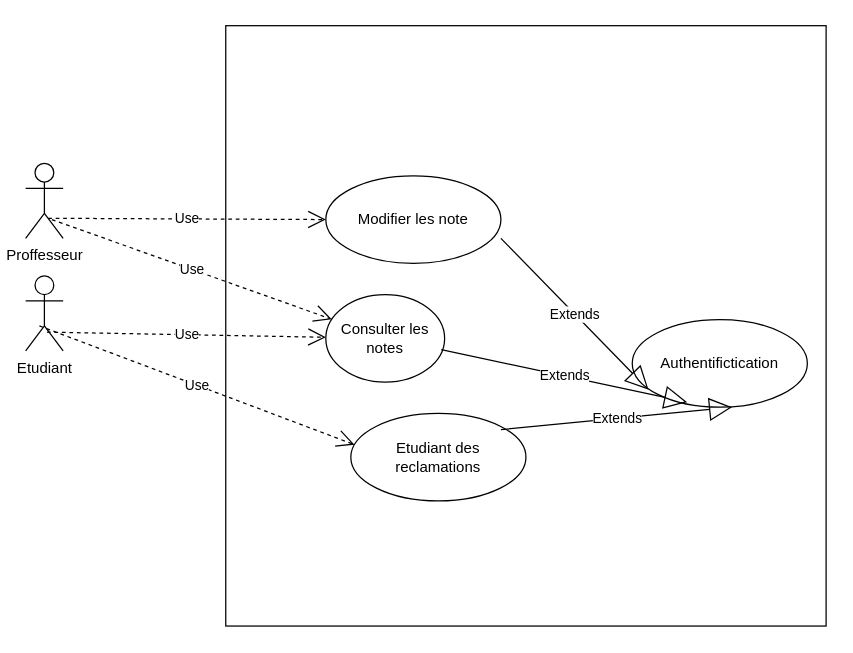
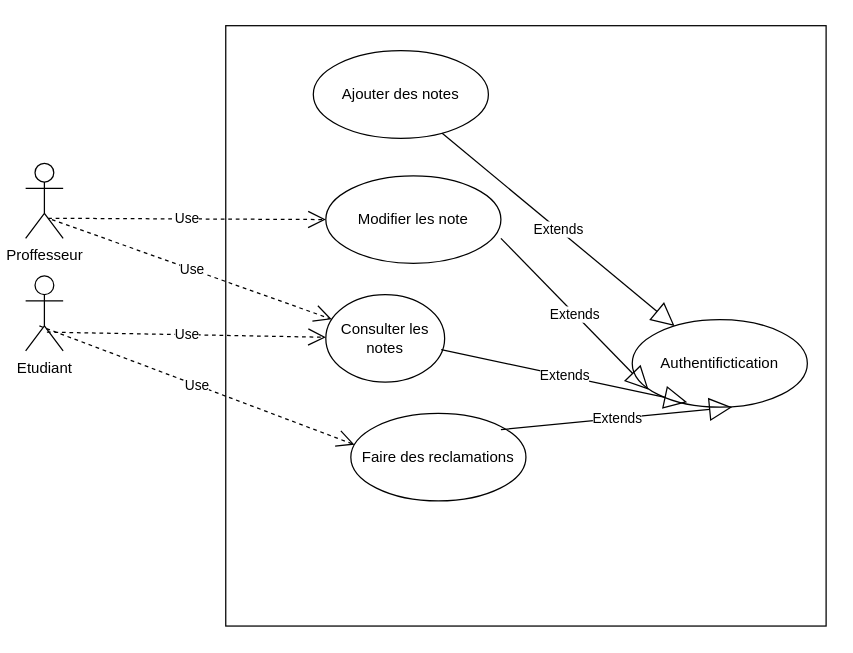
node "Ajouter des notes": added
edge "Ajouter des notes" -> "Authentifictication": added, label "Extends"
node "Etudiant des reclamations": label "Etudiant des reclamations" -> "Faire des reclamations"
